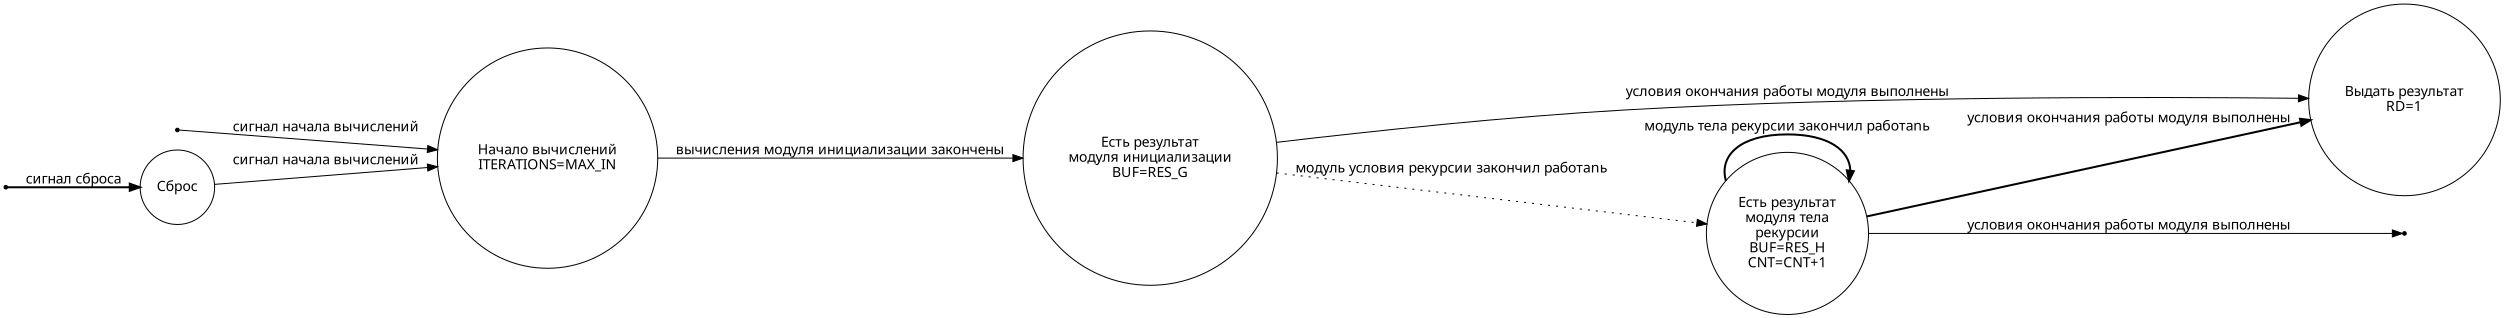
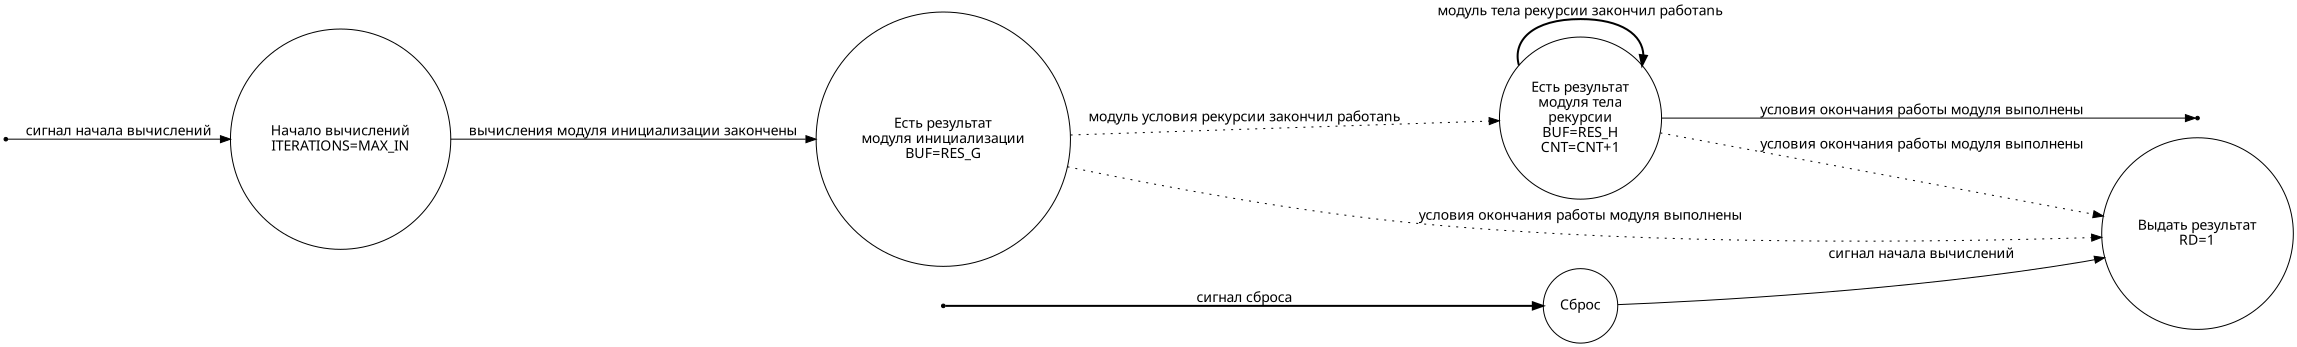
edge "Есть результат модуля инициализации BUF=RES_G" -> "Выдать результат RD=1": style solid -> dotted
edge "Есть результат модуля тела рекурсии BUF=RES_H CNT=CNT+1" -> "Выдать результат RD=1": style bold -> dotted
edge "Сброс" -> "Начало вычислений ITERATIONS=MAX_IN": now "Сброс" -> "Выдать результат RD=1"
